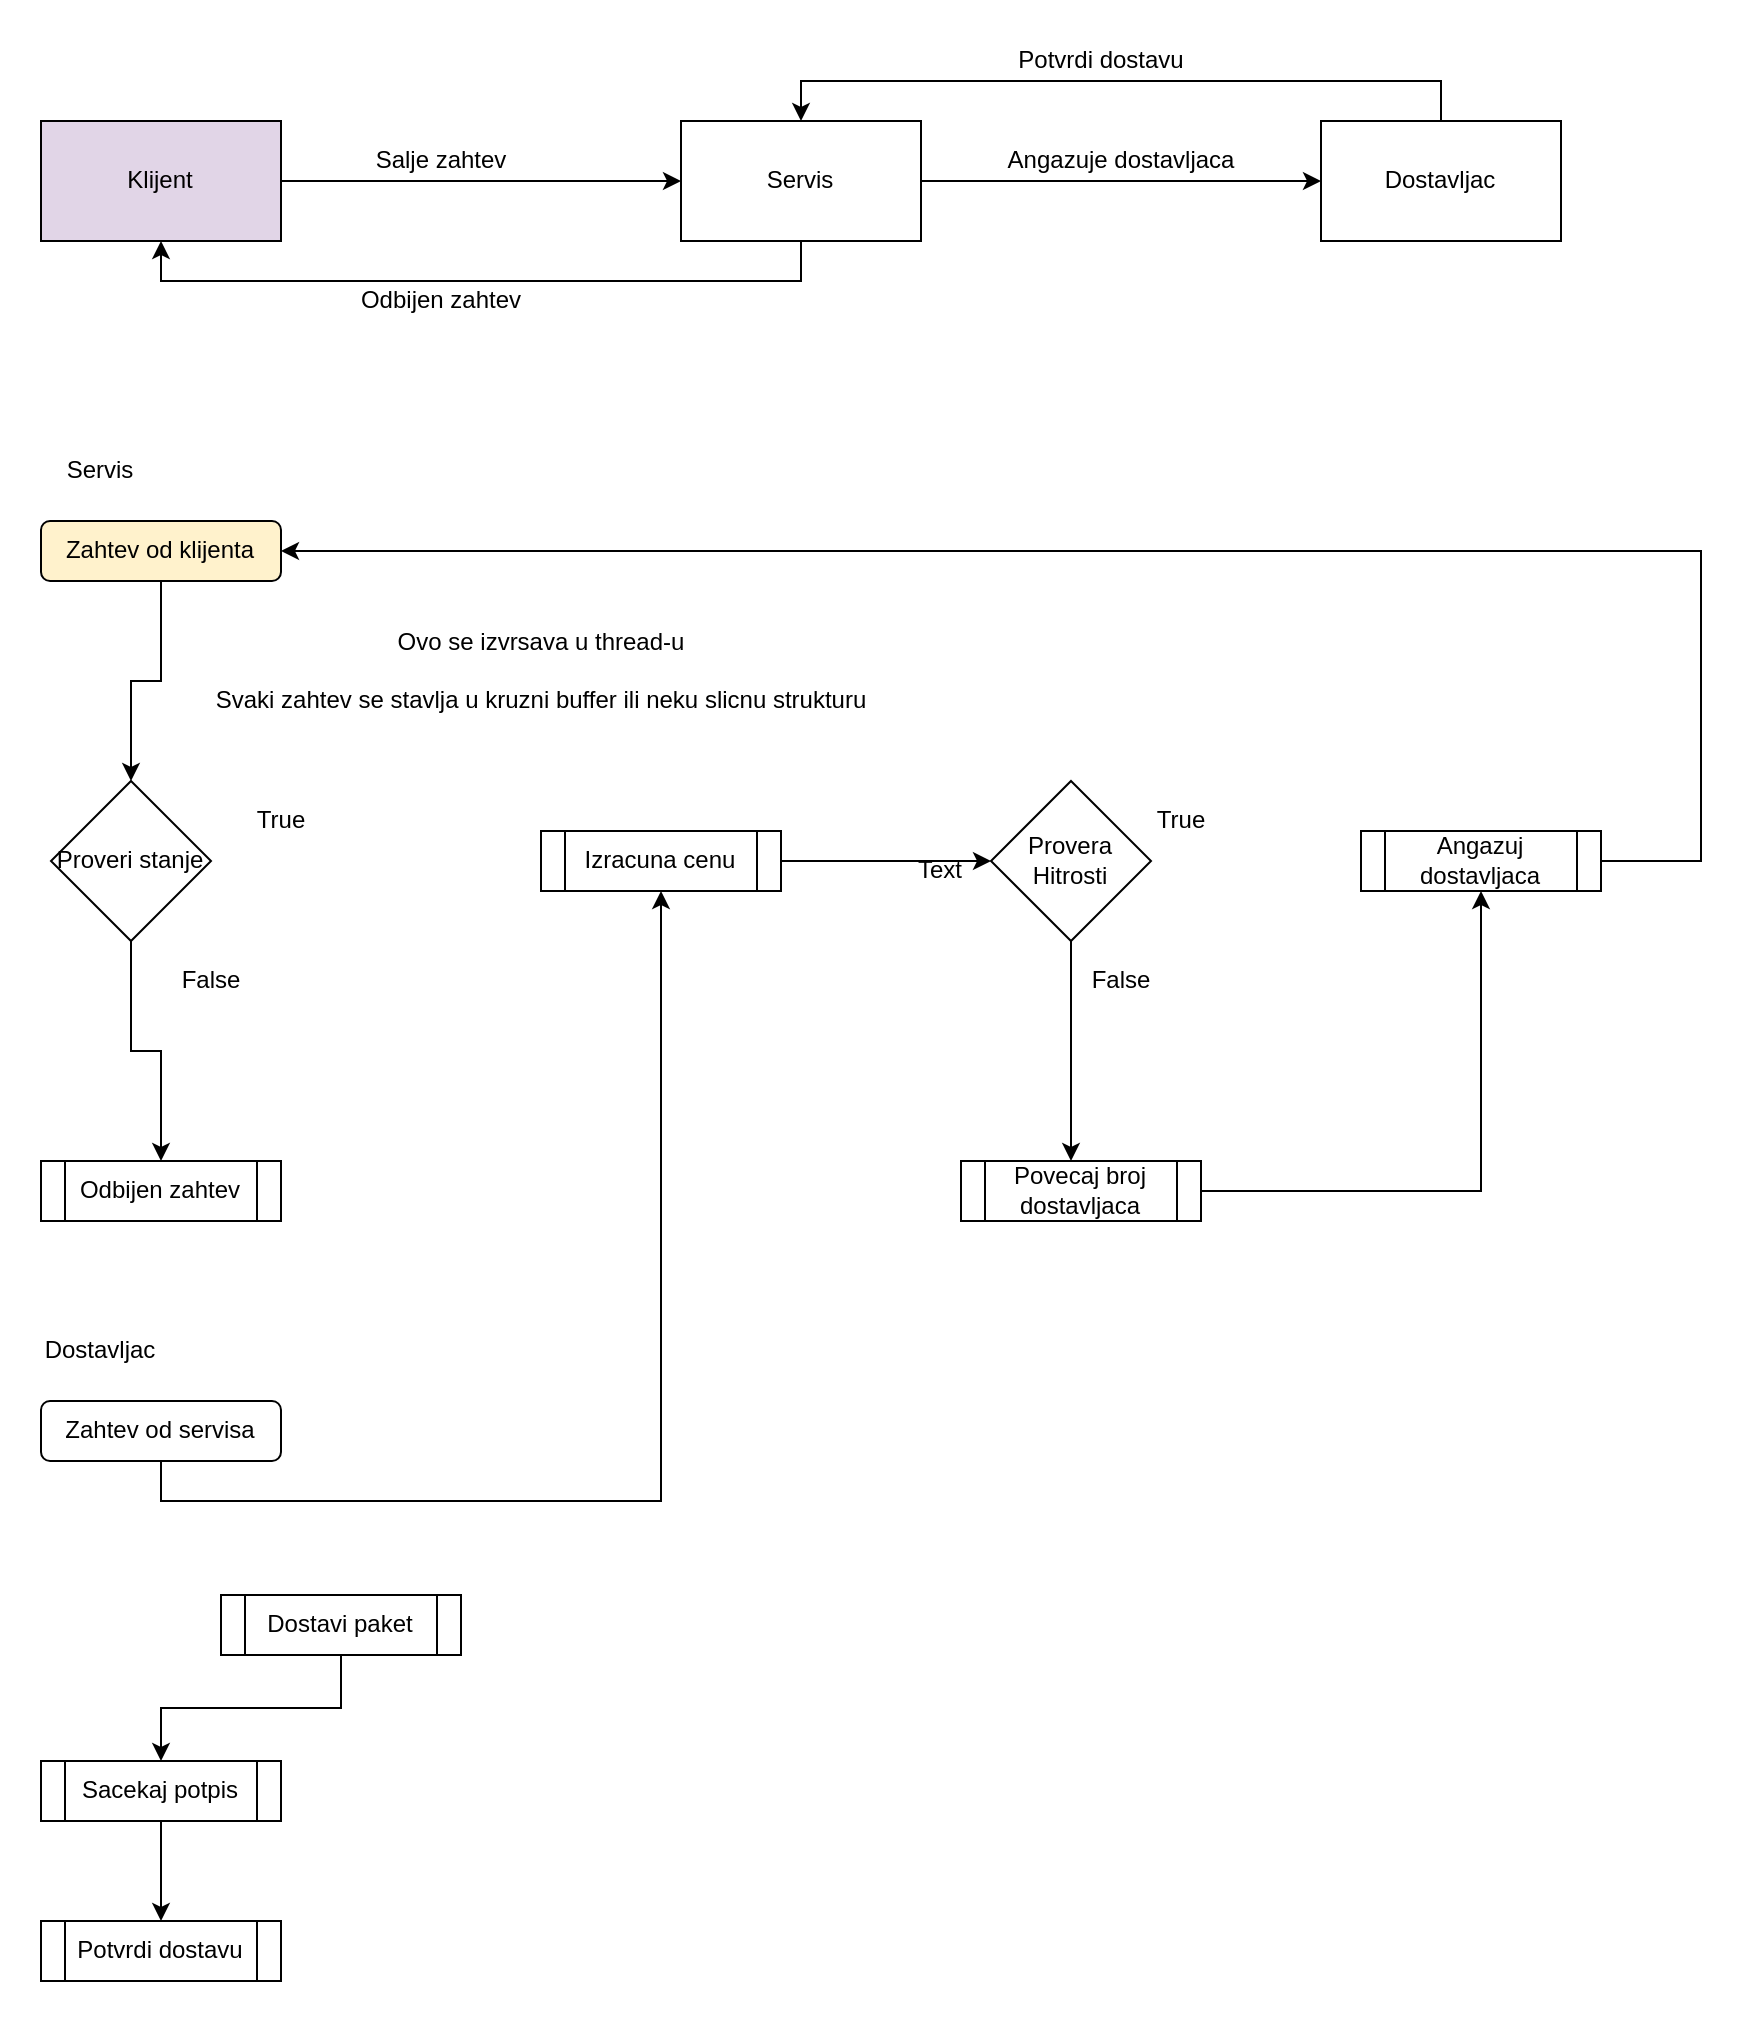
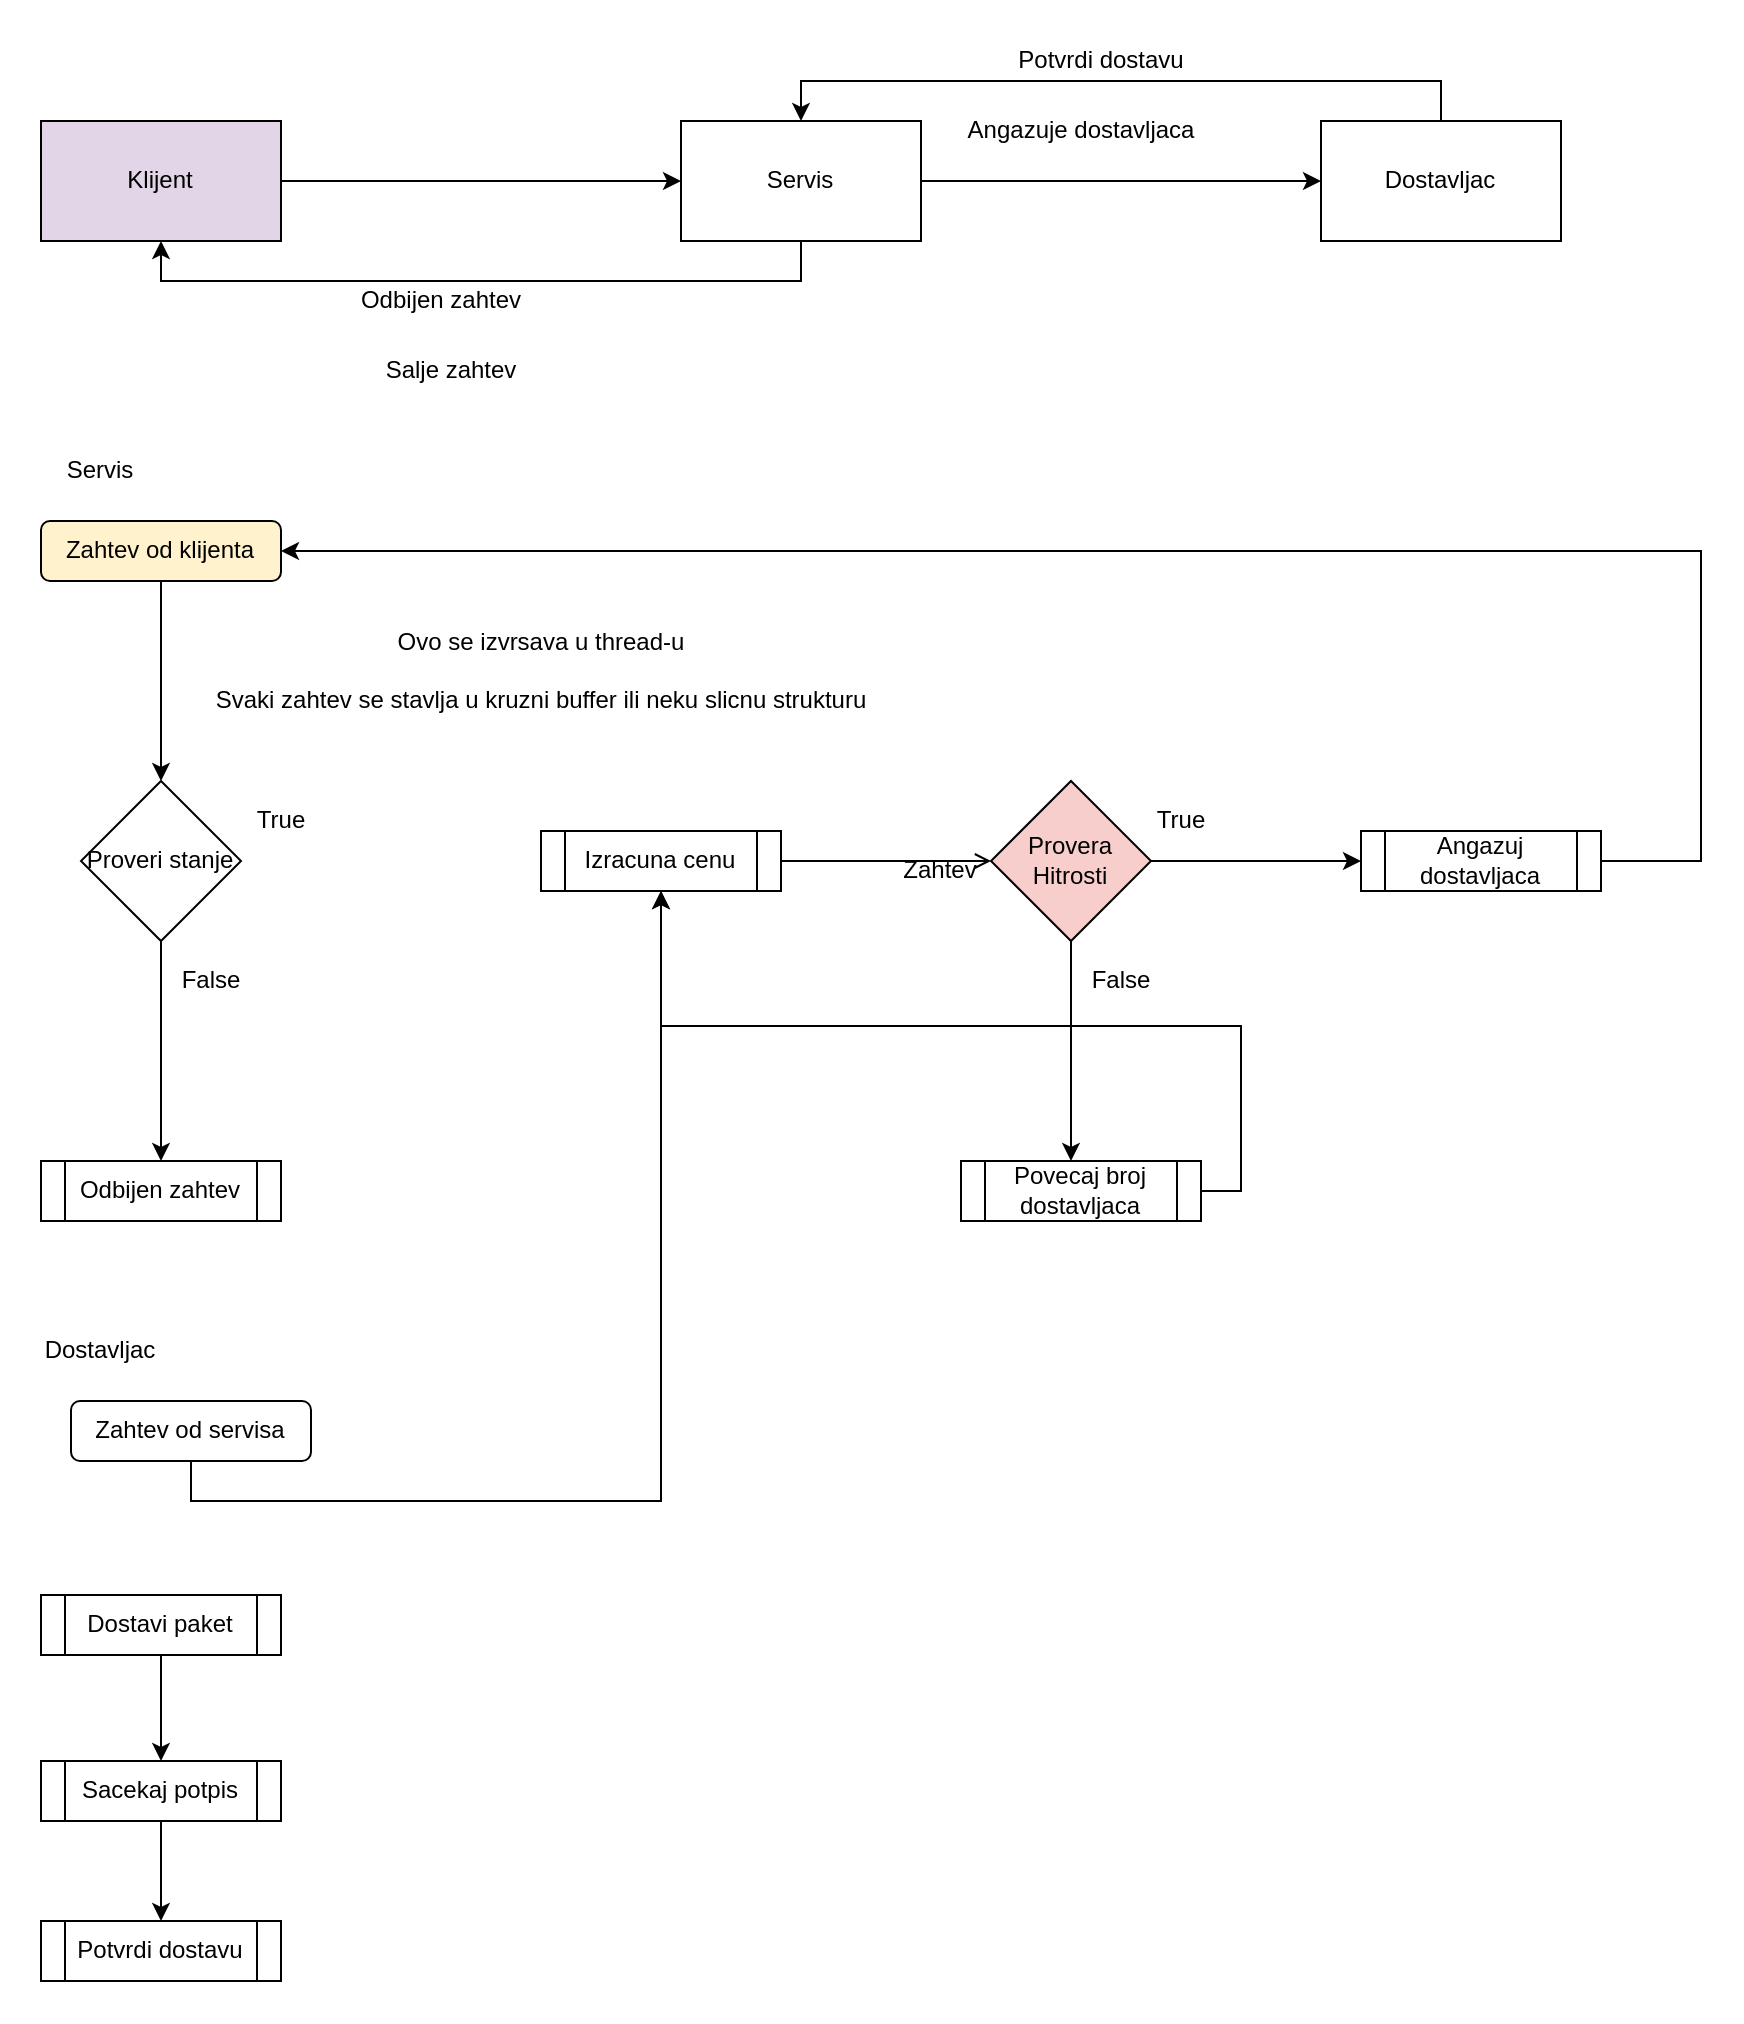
node "Salje zahtev": moved (441, 161) -> (451, 371)
node "Angazuje dostavljaca": moved (1121, 161) -> (1081, 131)
node "Proveri stanje": moved (131, 861) -> (161, 861)
edge "Izracuna cenu" -> "Provera Hitrosti": arrowhead classic -> open
node "Provera Hitrosti": fillcolor #ffffff -> #f8cecc
edge "Provera Hitrosti" -> "Angazuj dostavljaca": added
node "Text": label "Text" -> "Zahtev"
edge "Povecaj broj dostavljaca" -> "Angazuj dostavljaca": now "Povecaj broj dostavljaca" -> "Izracuna cenu"
node "Zahtev od servisa": moved (161, 1431) -> (191, 1431)
node "Dostavi paket": moved (341, 1625) -> (161, 1625)
